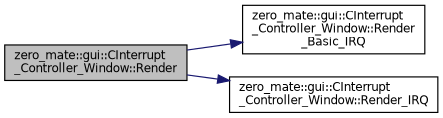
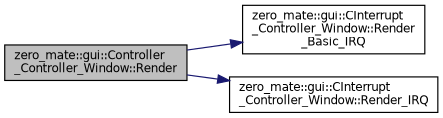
node "zero_mate::gui::CInterrupt _Controller_Window::Render": label "zero_mate::gui::CInterrupt _Controller_Window::Render" -> "zero_mate::gui::Controller _Controller_Window::Render"
